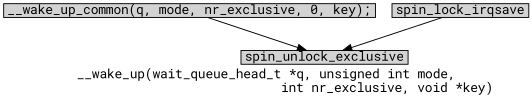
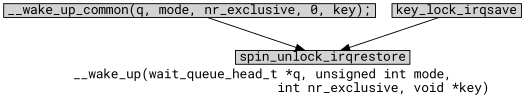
node "spin_lock_irqsave": label "spin_lock_irqsave" -> "key_lock_irqsave"
node "spin_unlock_exclusive": label "spin_unlock_exclusive" -> "spin_unlock_irqrestore"
